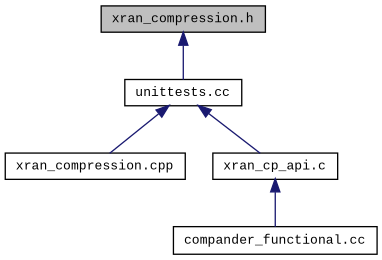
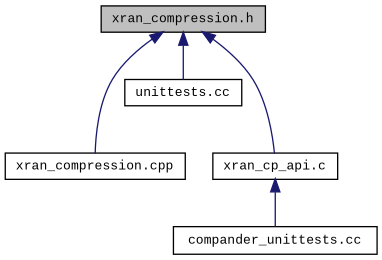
edge "xran_cp_api.c" -> "unittests.cc": now "xran_cp_api.c" -> "xran_compression.h"
edge "xran_compression.cpp" -> "unittests.cc": now "xran_compression.cpp" -> "xran_compression.h"
node "compander_functional.cc": label "compander_functional.cc" -> "compander_unittests.cc"
